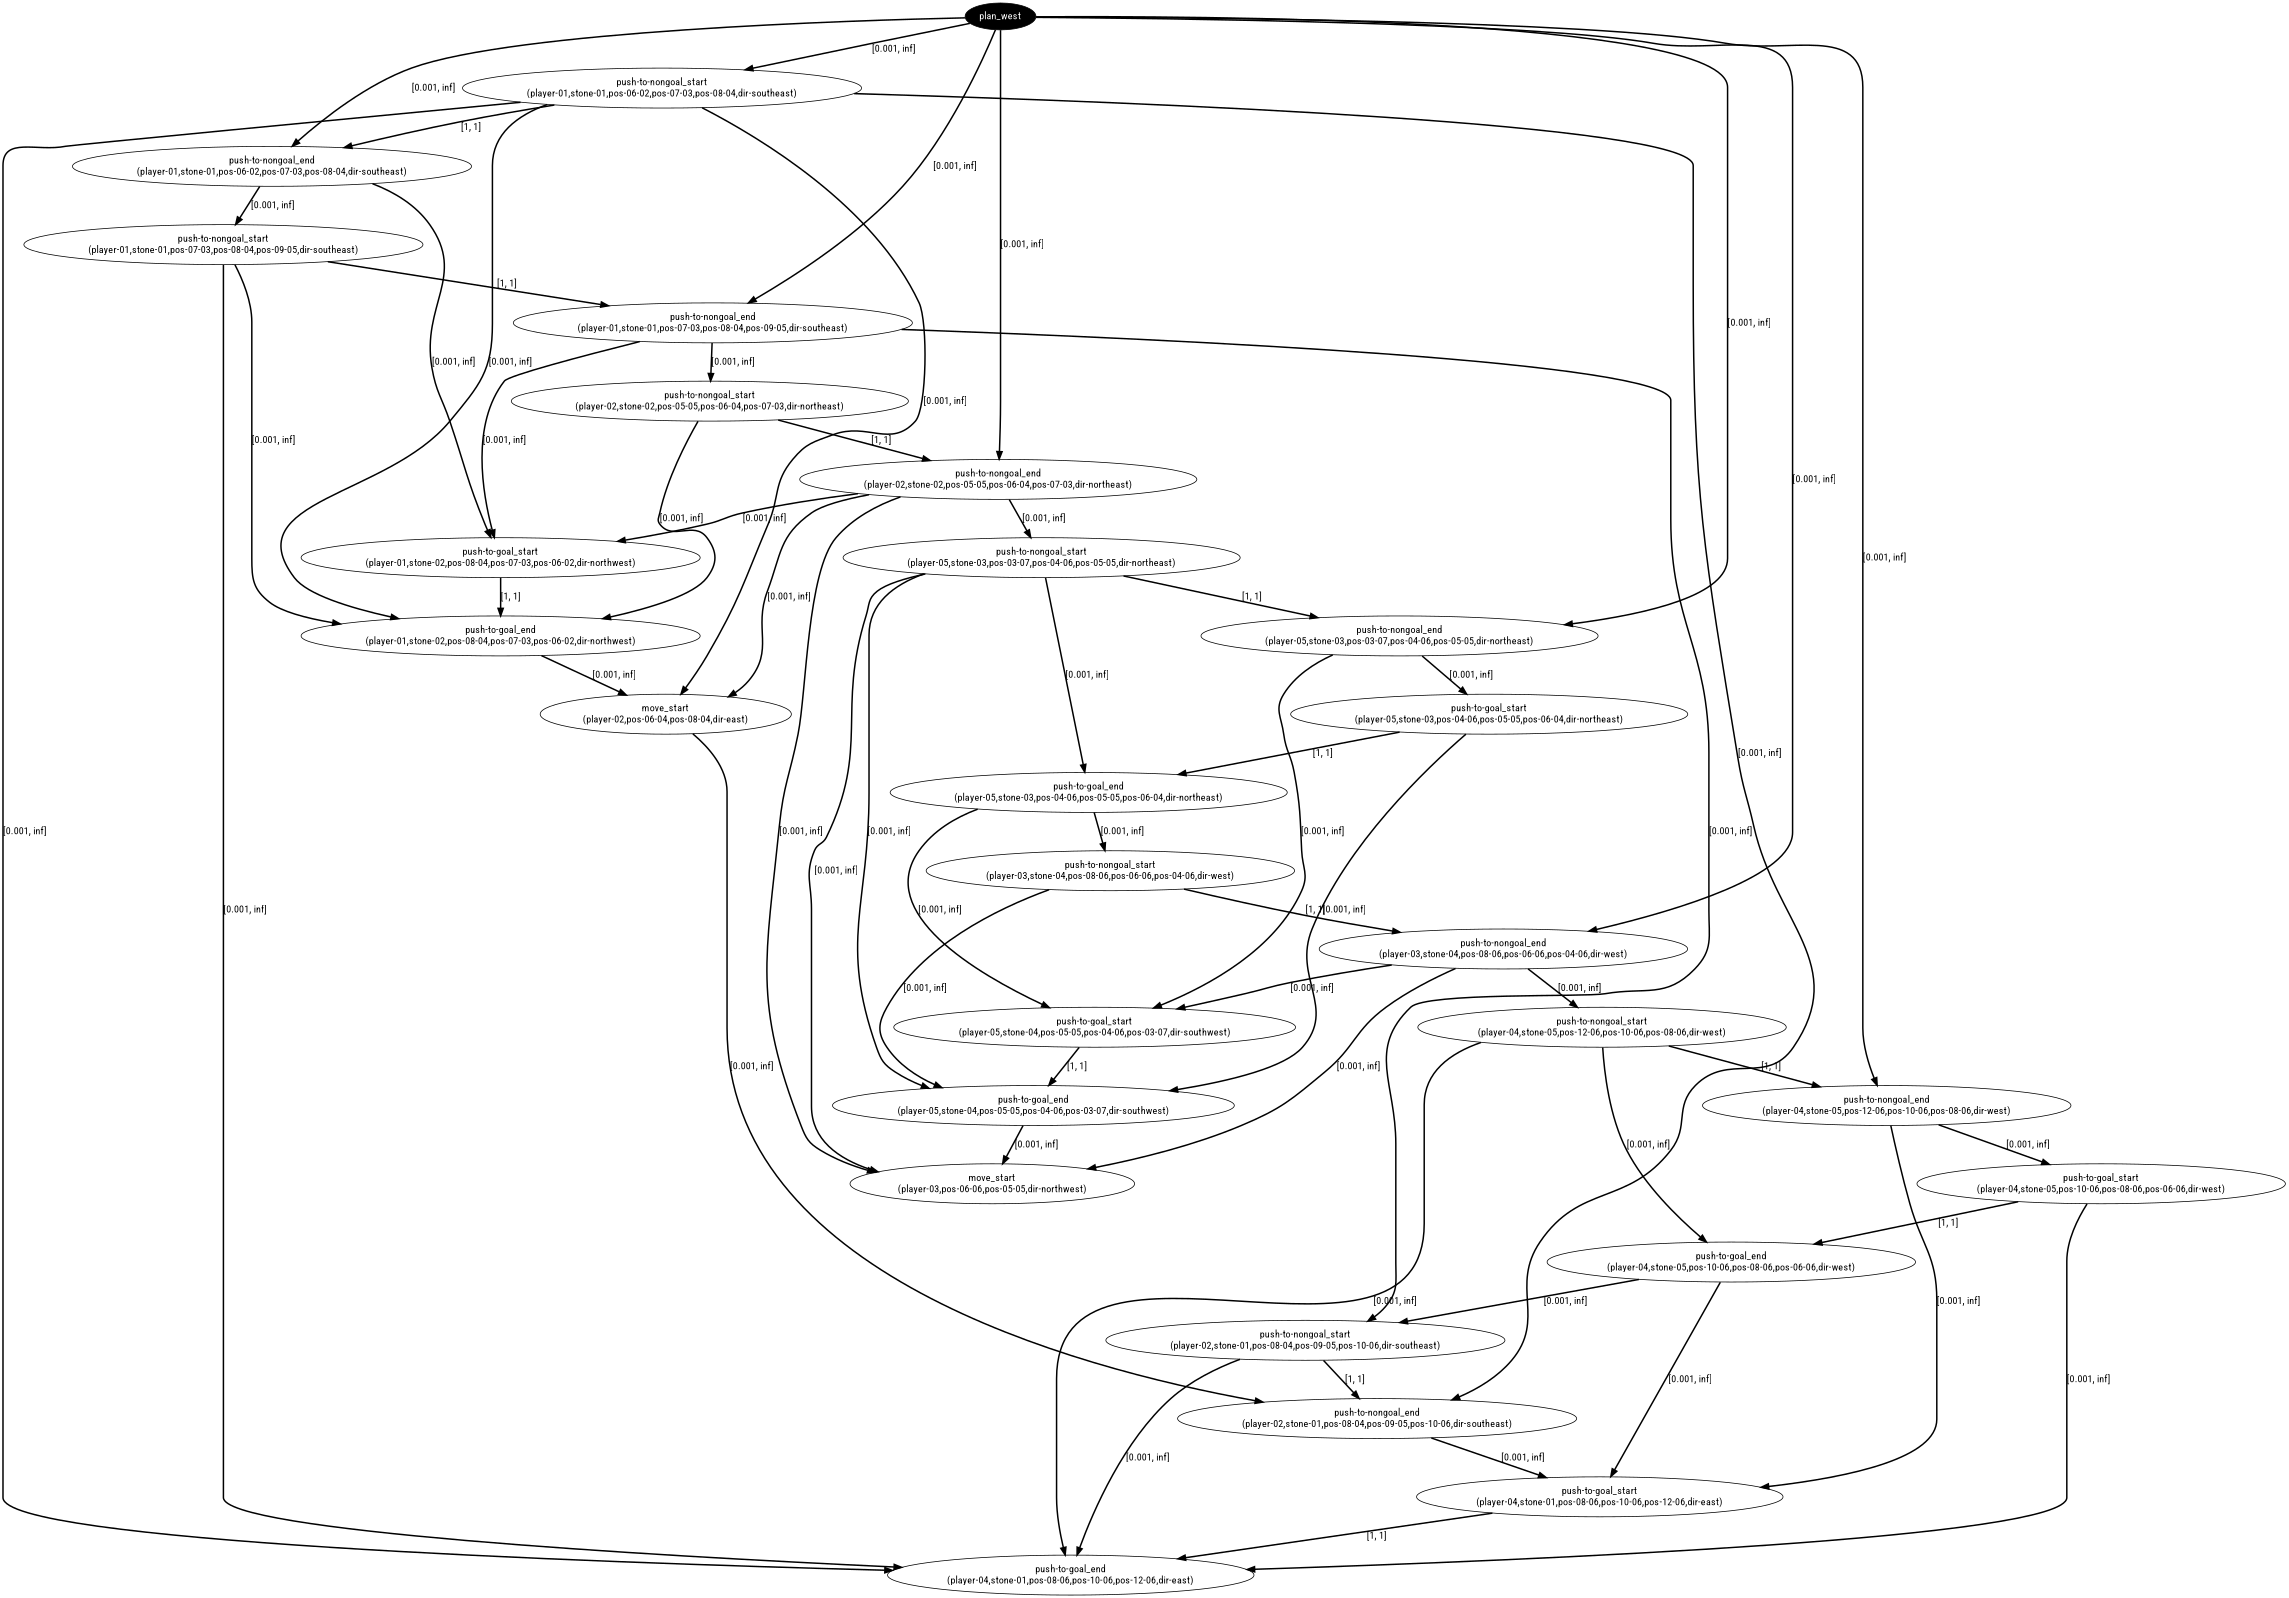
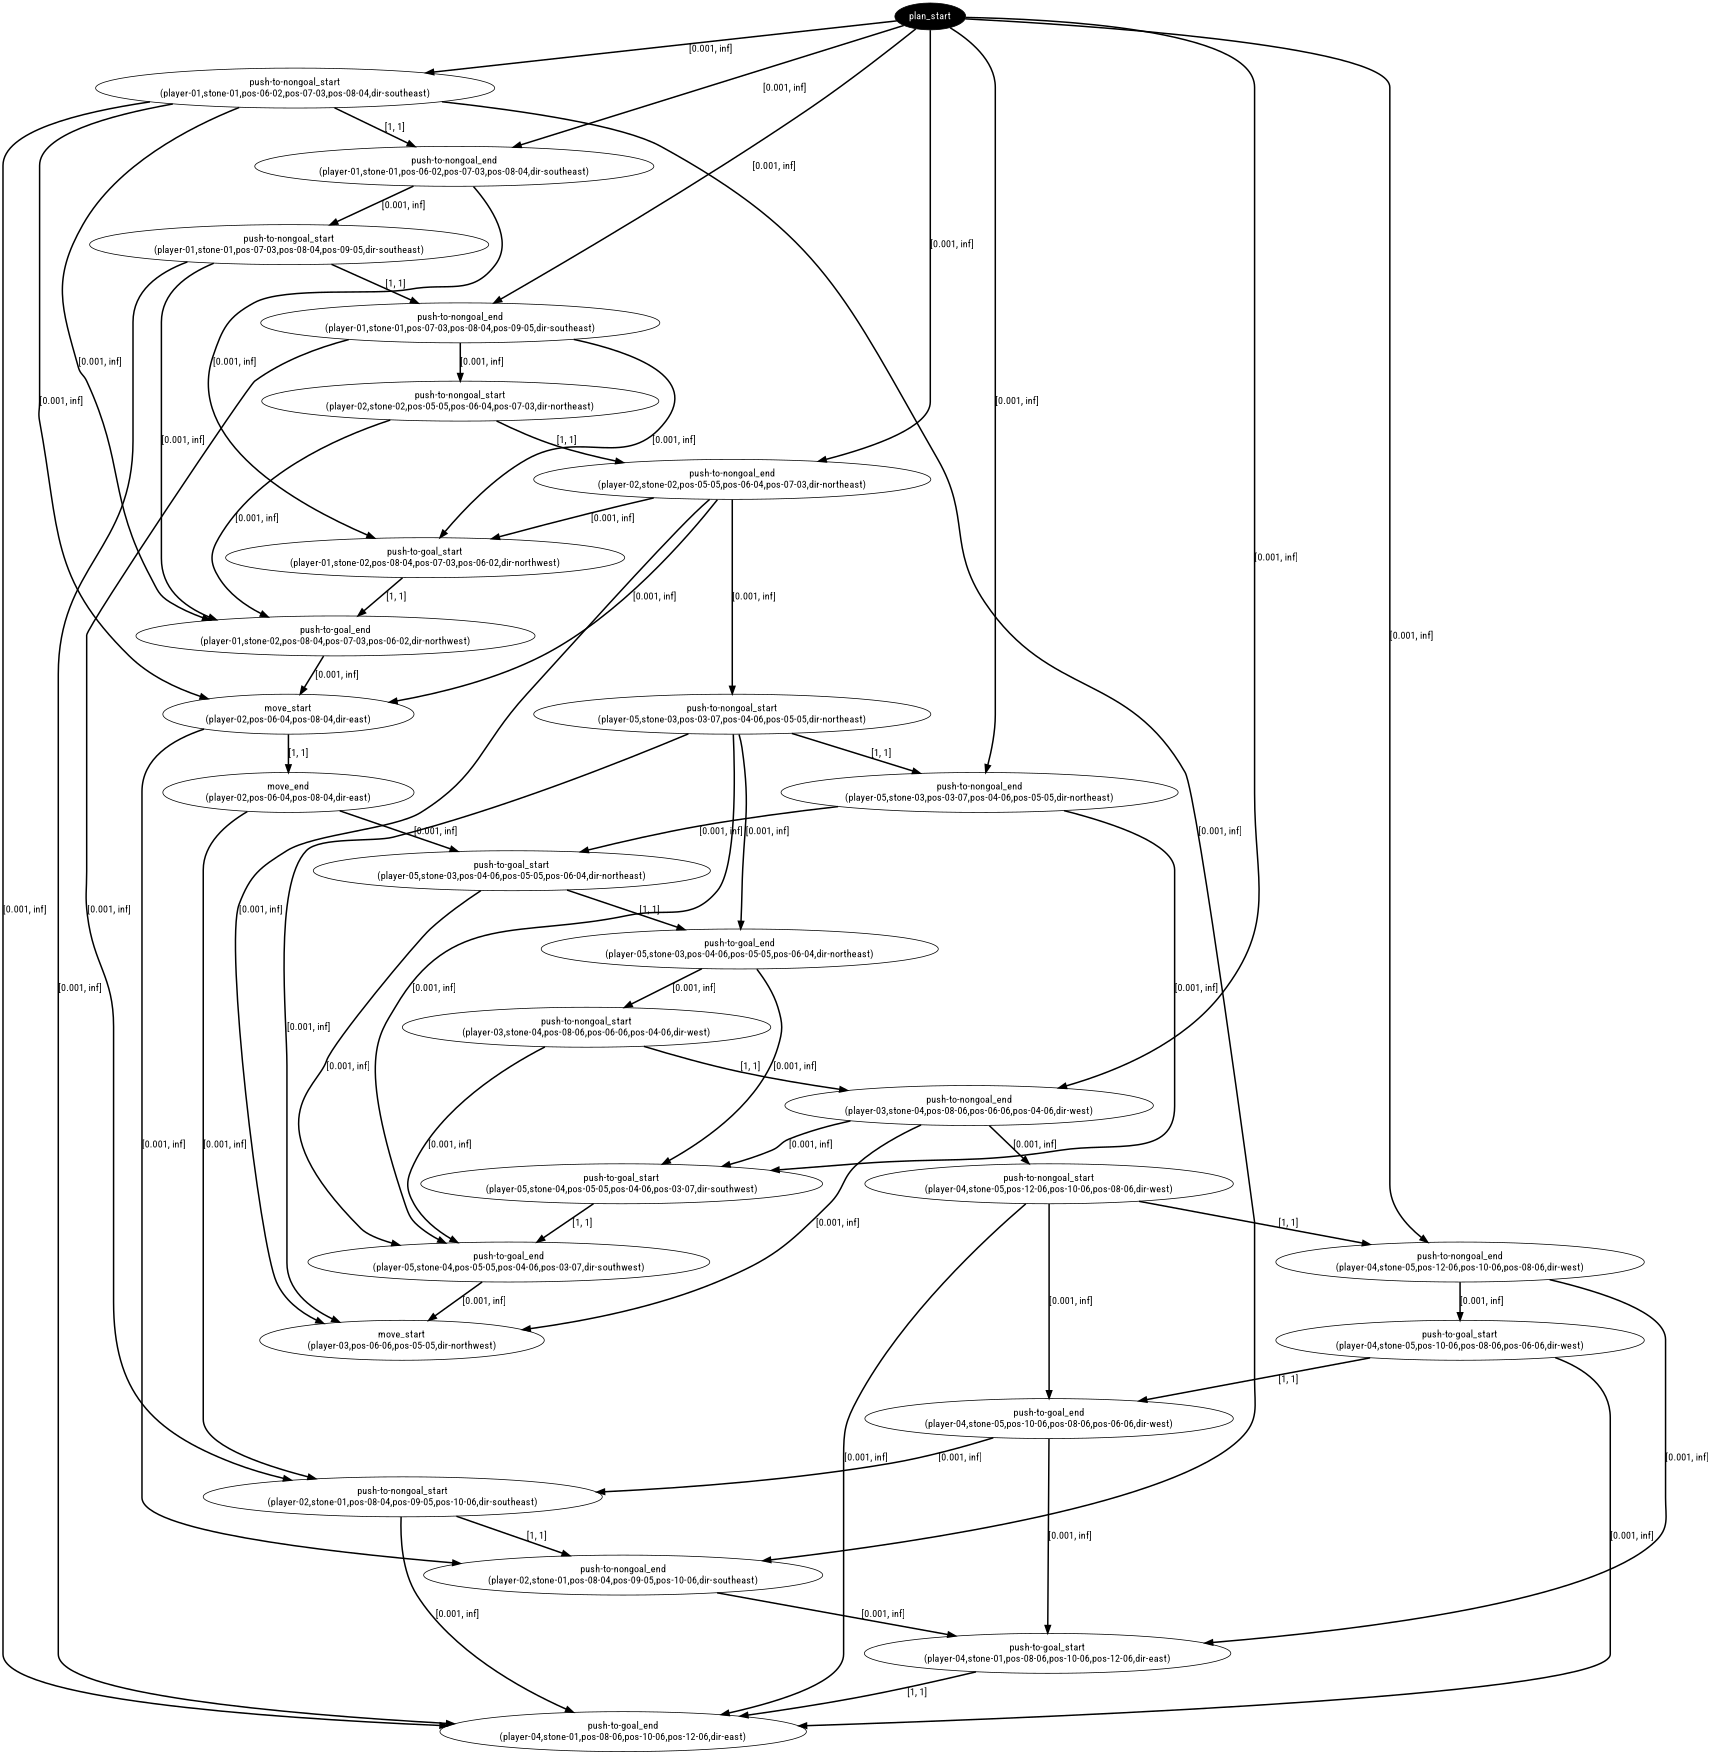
node "plan_west": label "plan_west" -> "plan_start"
node "move_end (player-02,pos-06-04,pos-08-04,dir-east)": added
